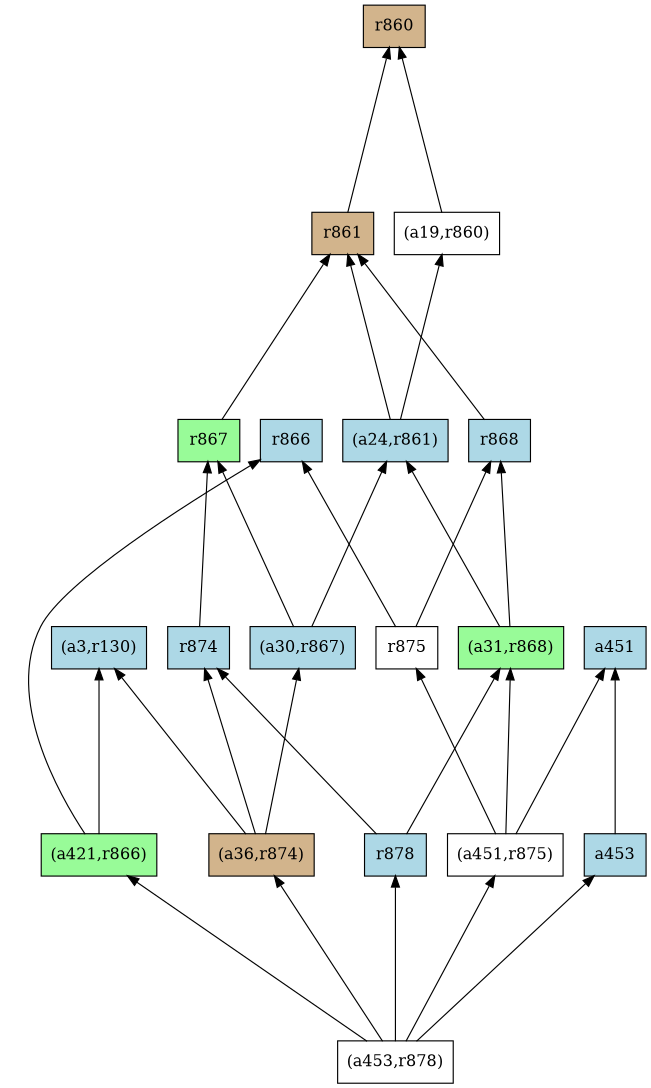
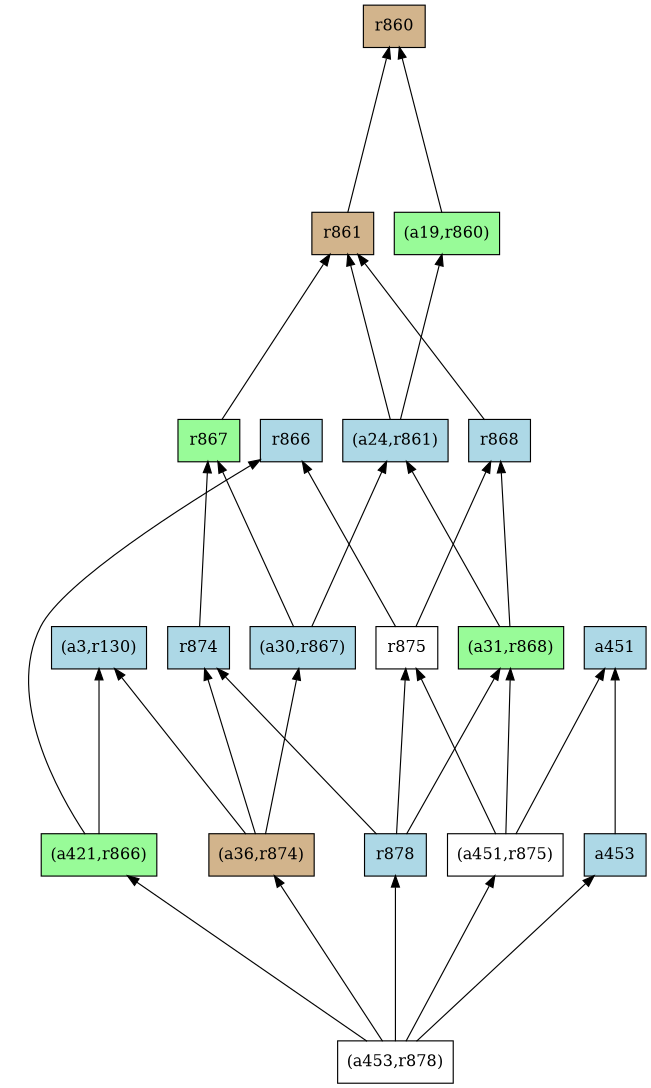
node "(a19,r860)": fillcolor white -> palegreen
edge "r878" -> "r875": added
